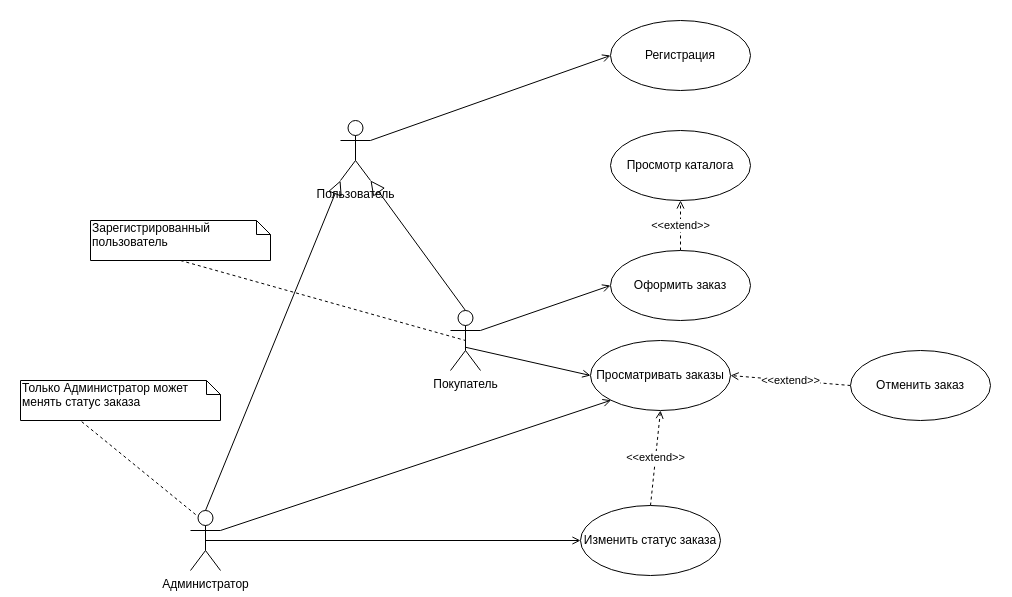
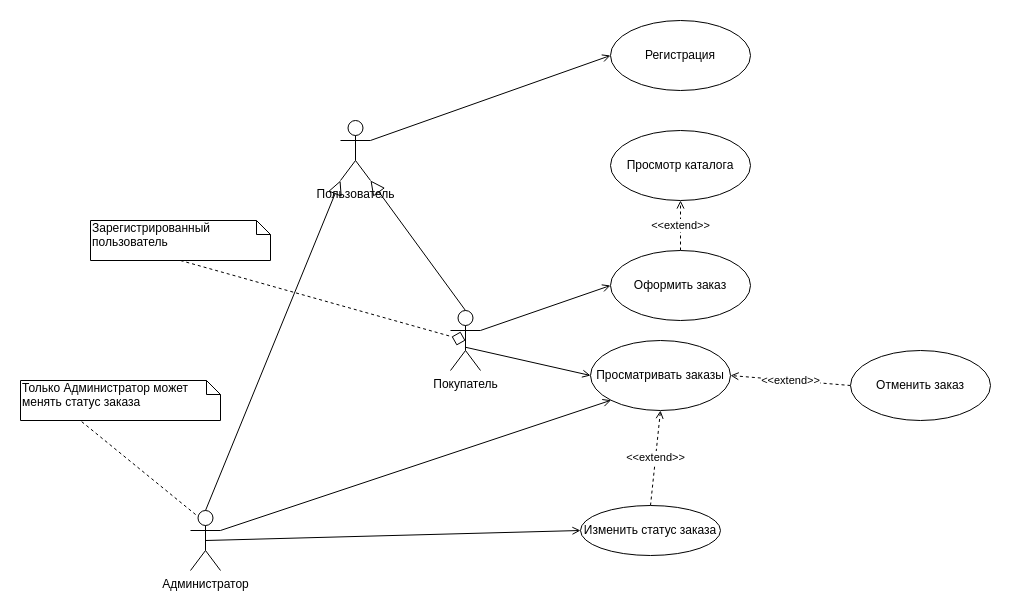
edge "Зарегистрированный пользователь" -- "Покупатель": arrowhead none -> diamond
node "Изменить статус заказа": size 140x70 -> 140x50
